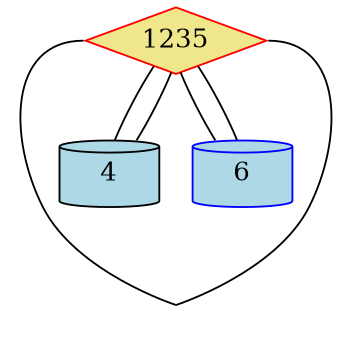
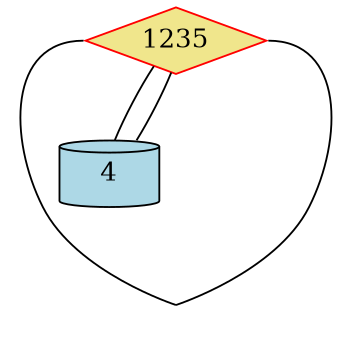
node "6": removed
